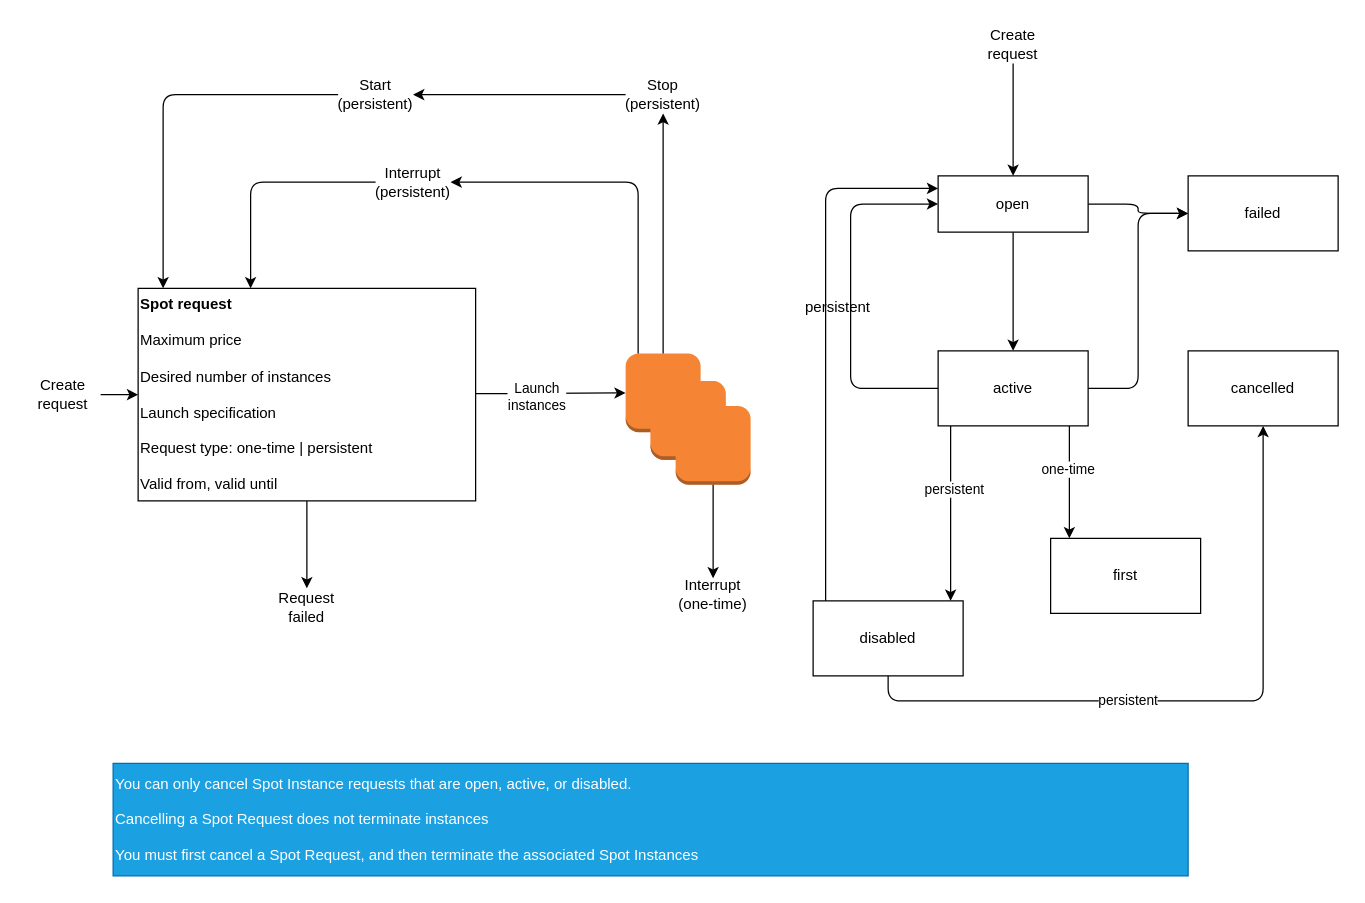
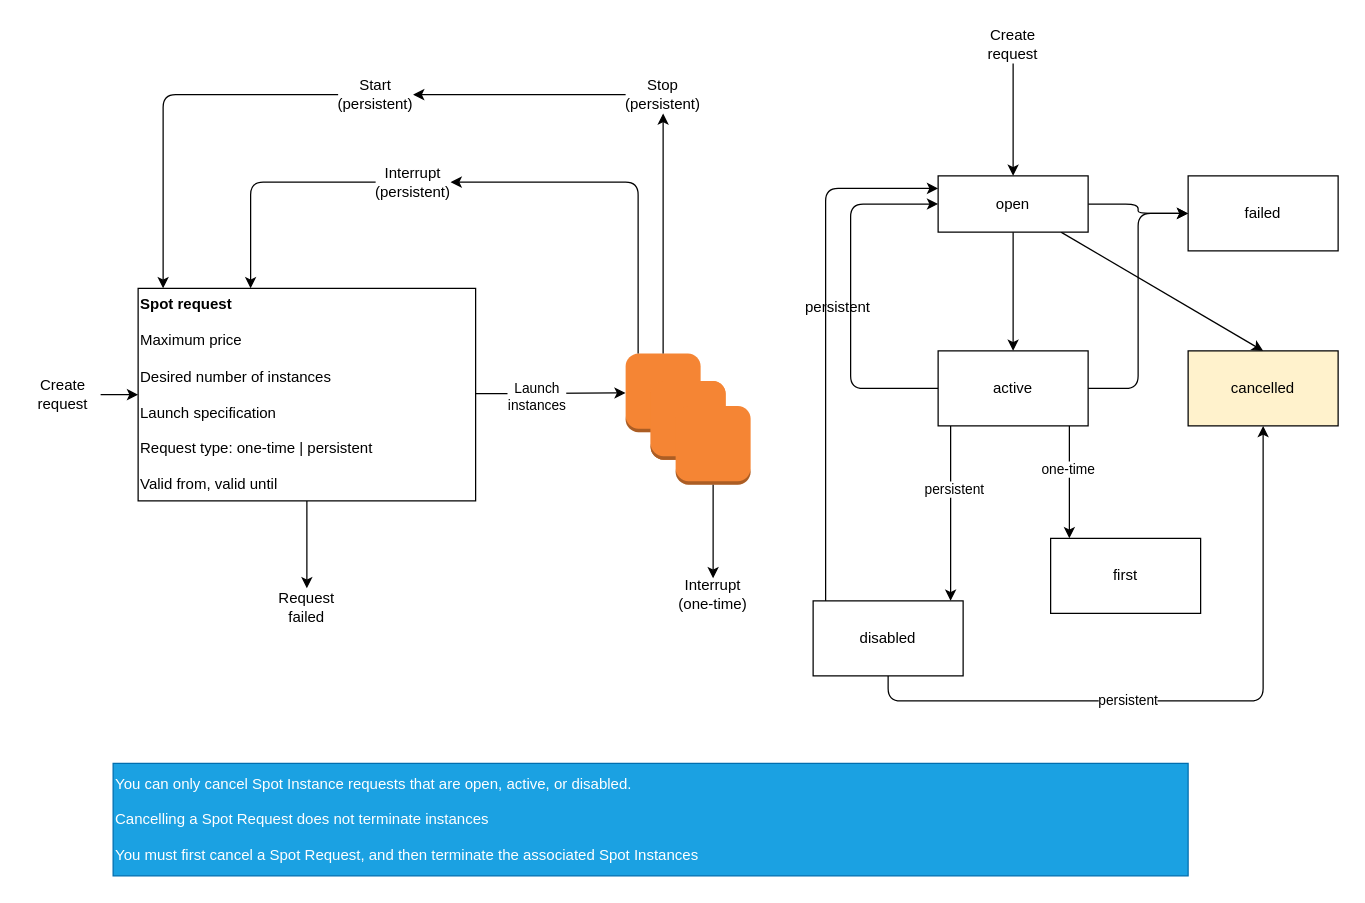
edge "open" -> "cancelled": added
node "cancelled": fillcolor #ffffff -> #fff2cc
